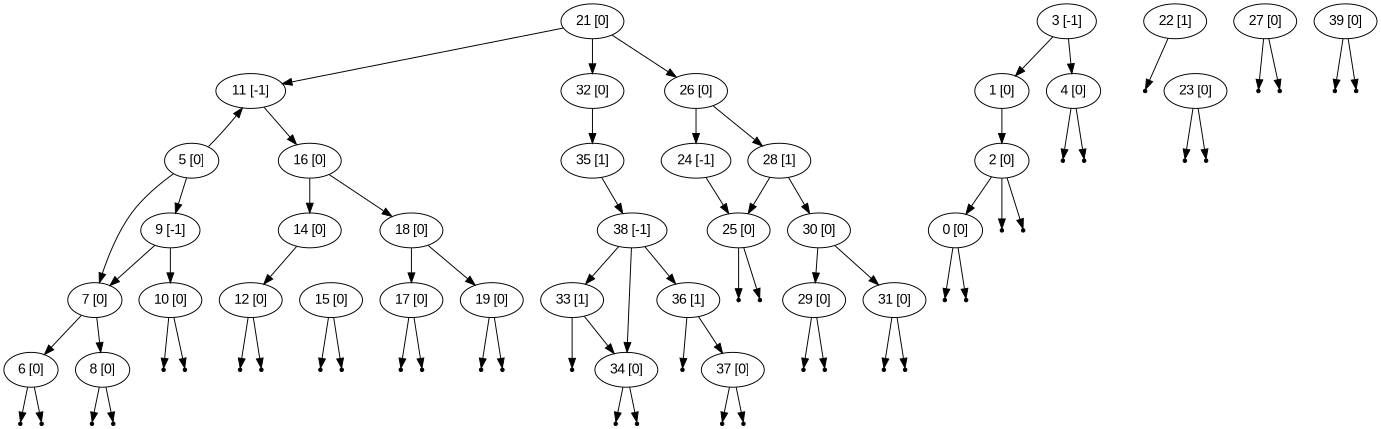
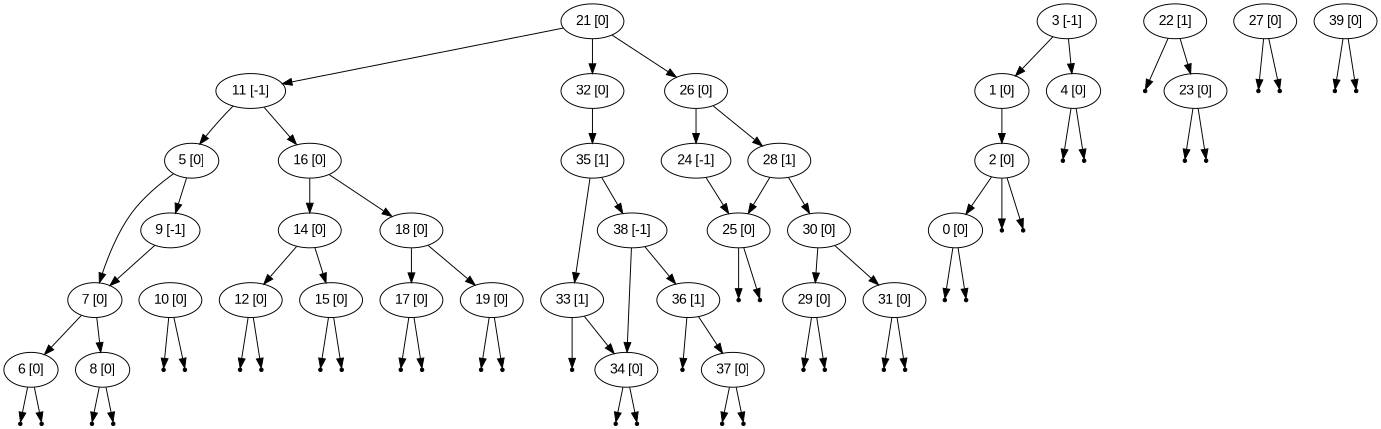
edge "22 [1]" -> "23 [0]": added
edge "5 [0]" -> "11 [-1]": reversed
edge "9 [-1]" -> "10 [0]": removed
edge "14 [0]" -> "15 [0]": added
edge "38 [-1]" -> "33 [1]": now "35 [1]" -> "33 [1]"
